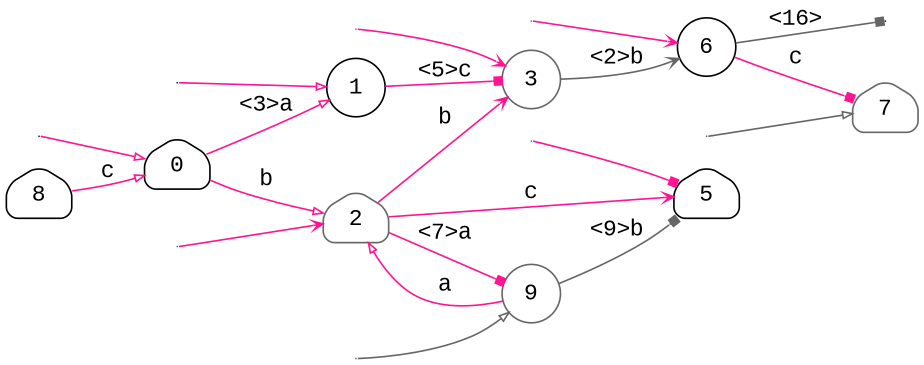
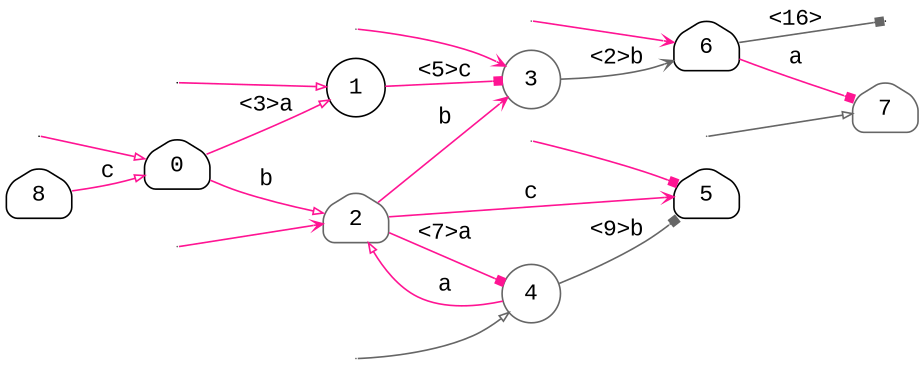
node "6": shape ellipse -> house
edge "6" -> "7": label "c" -> "a"
node "9": label "9" -> "4"
